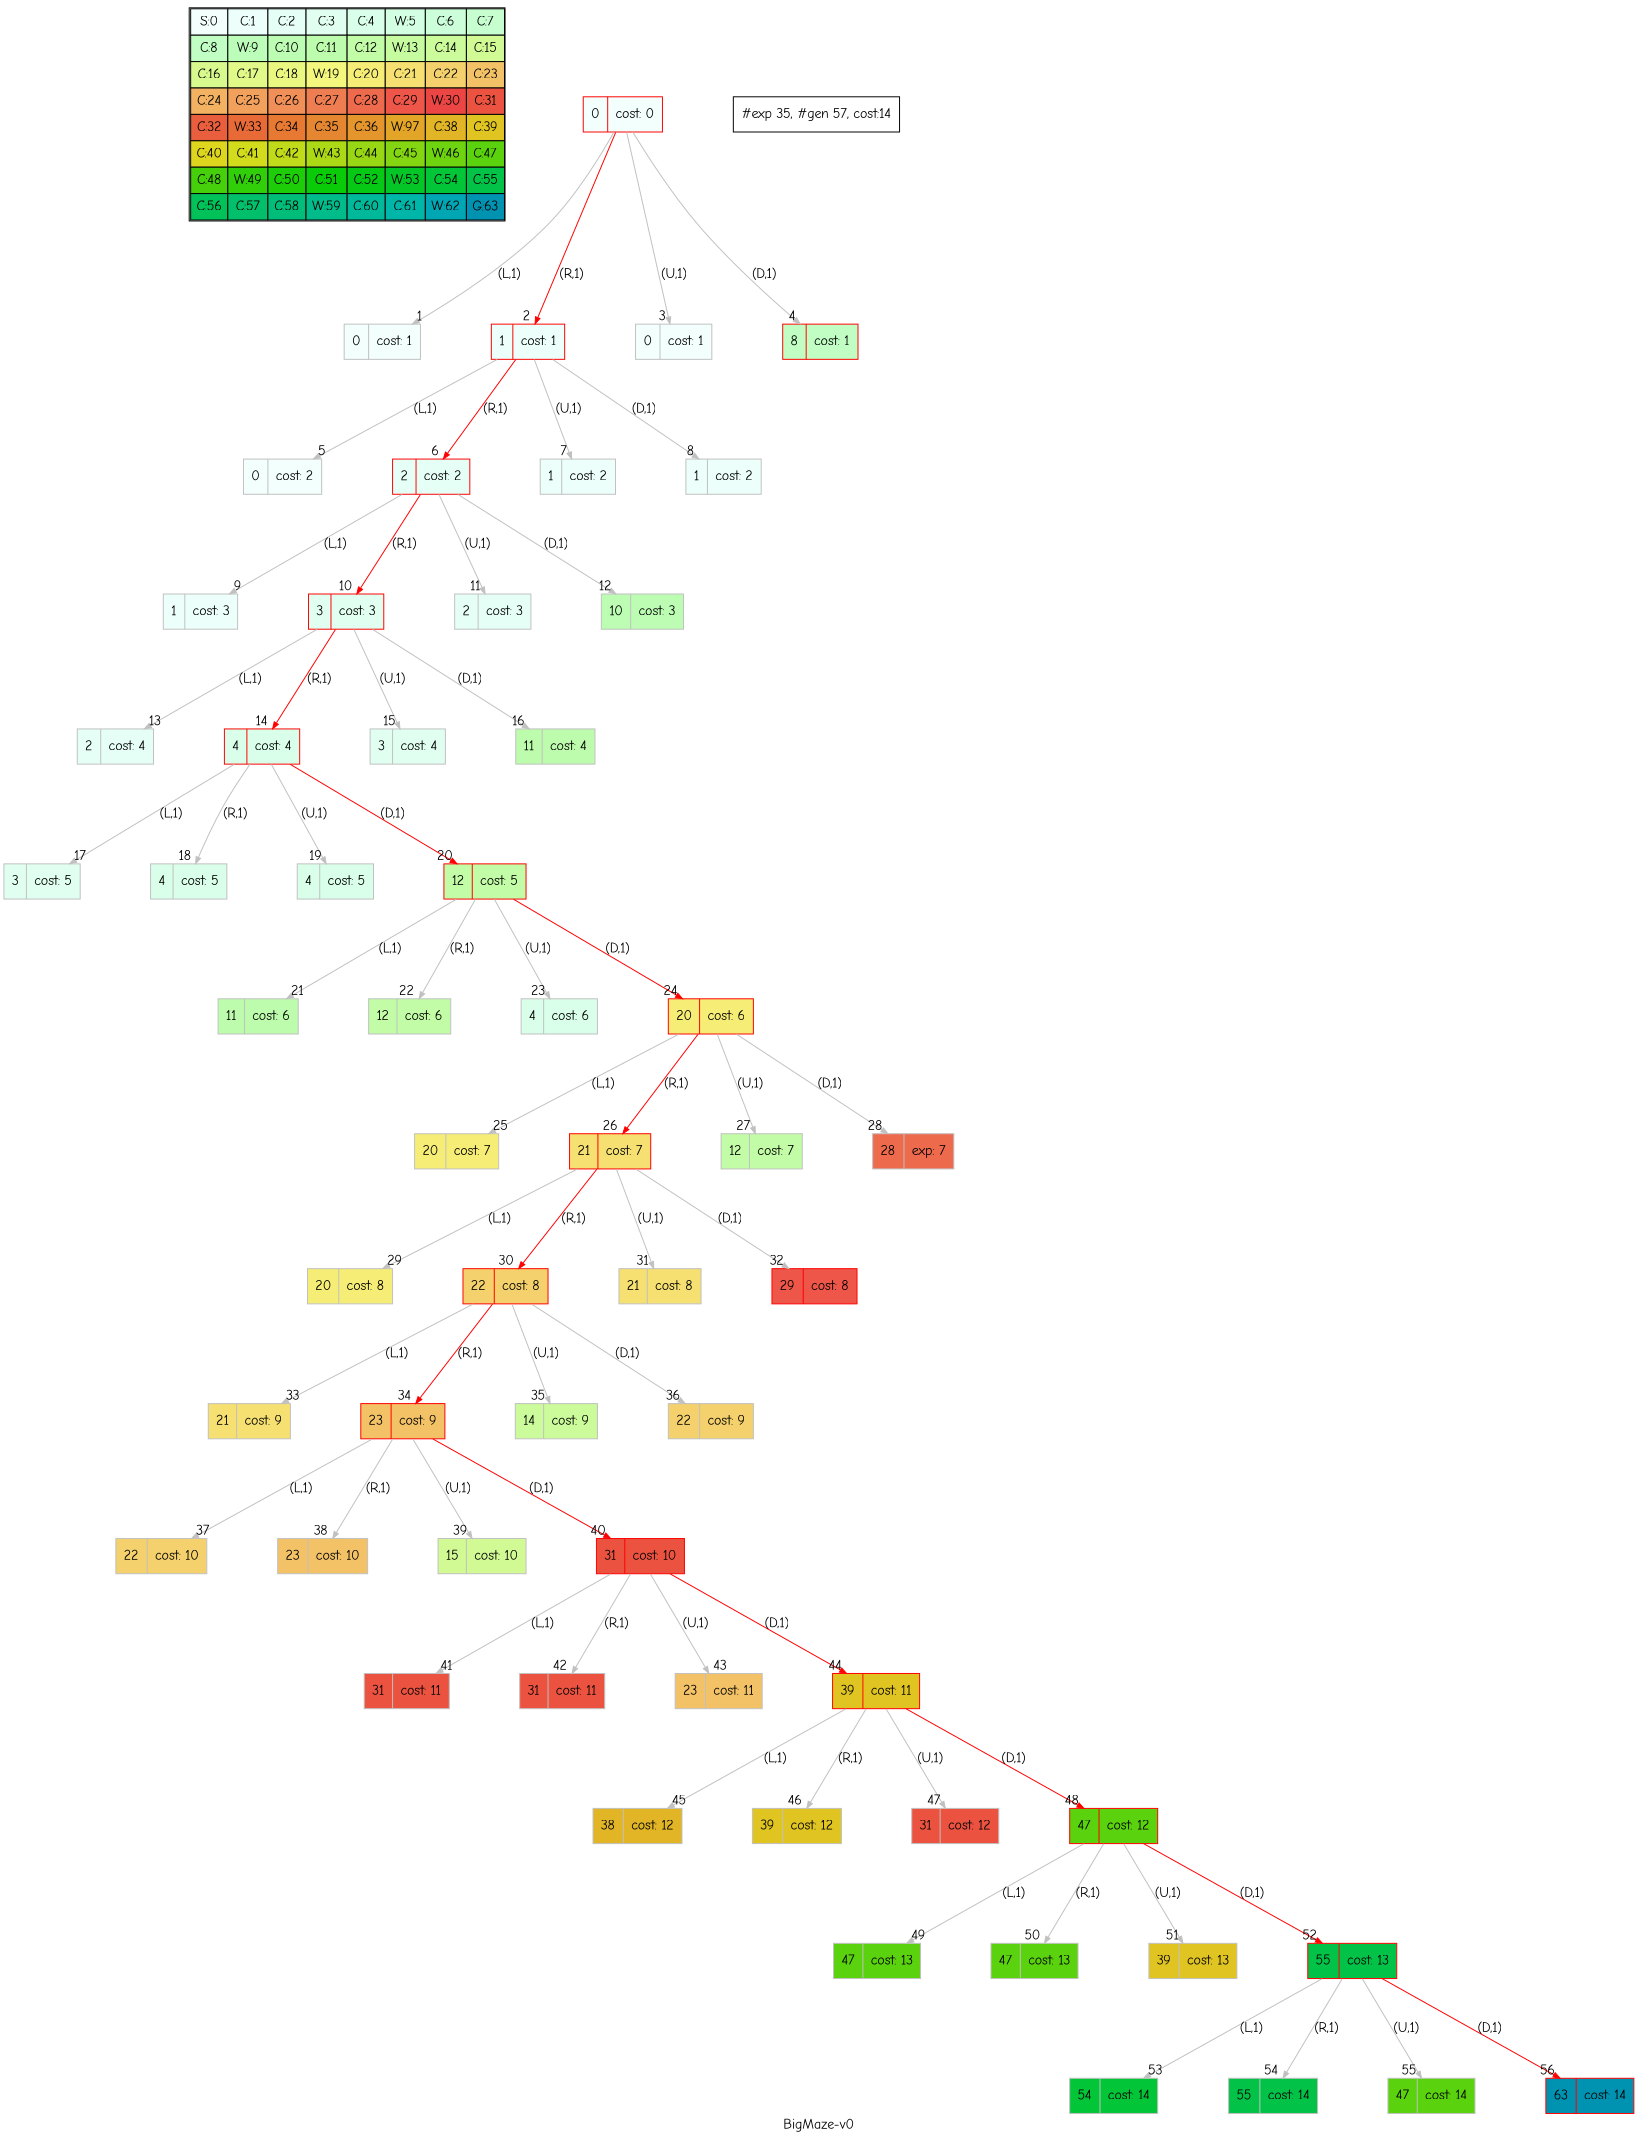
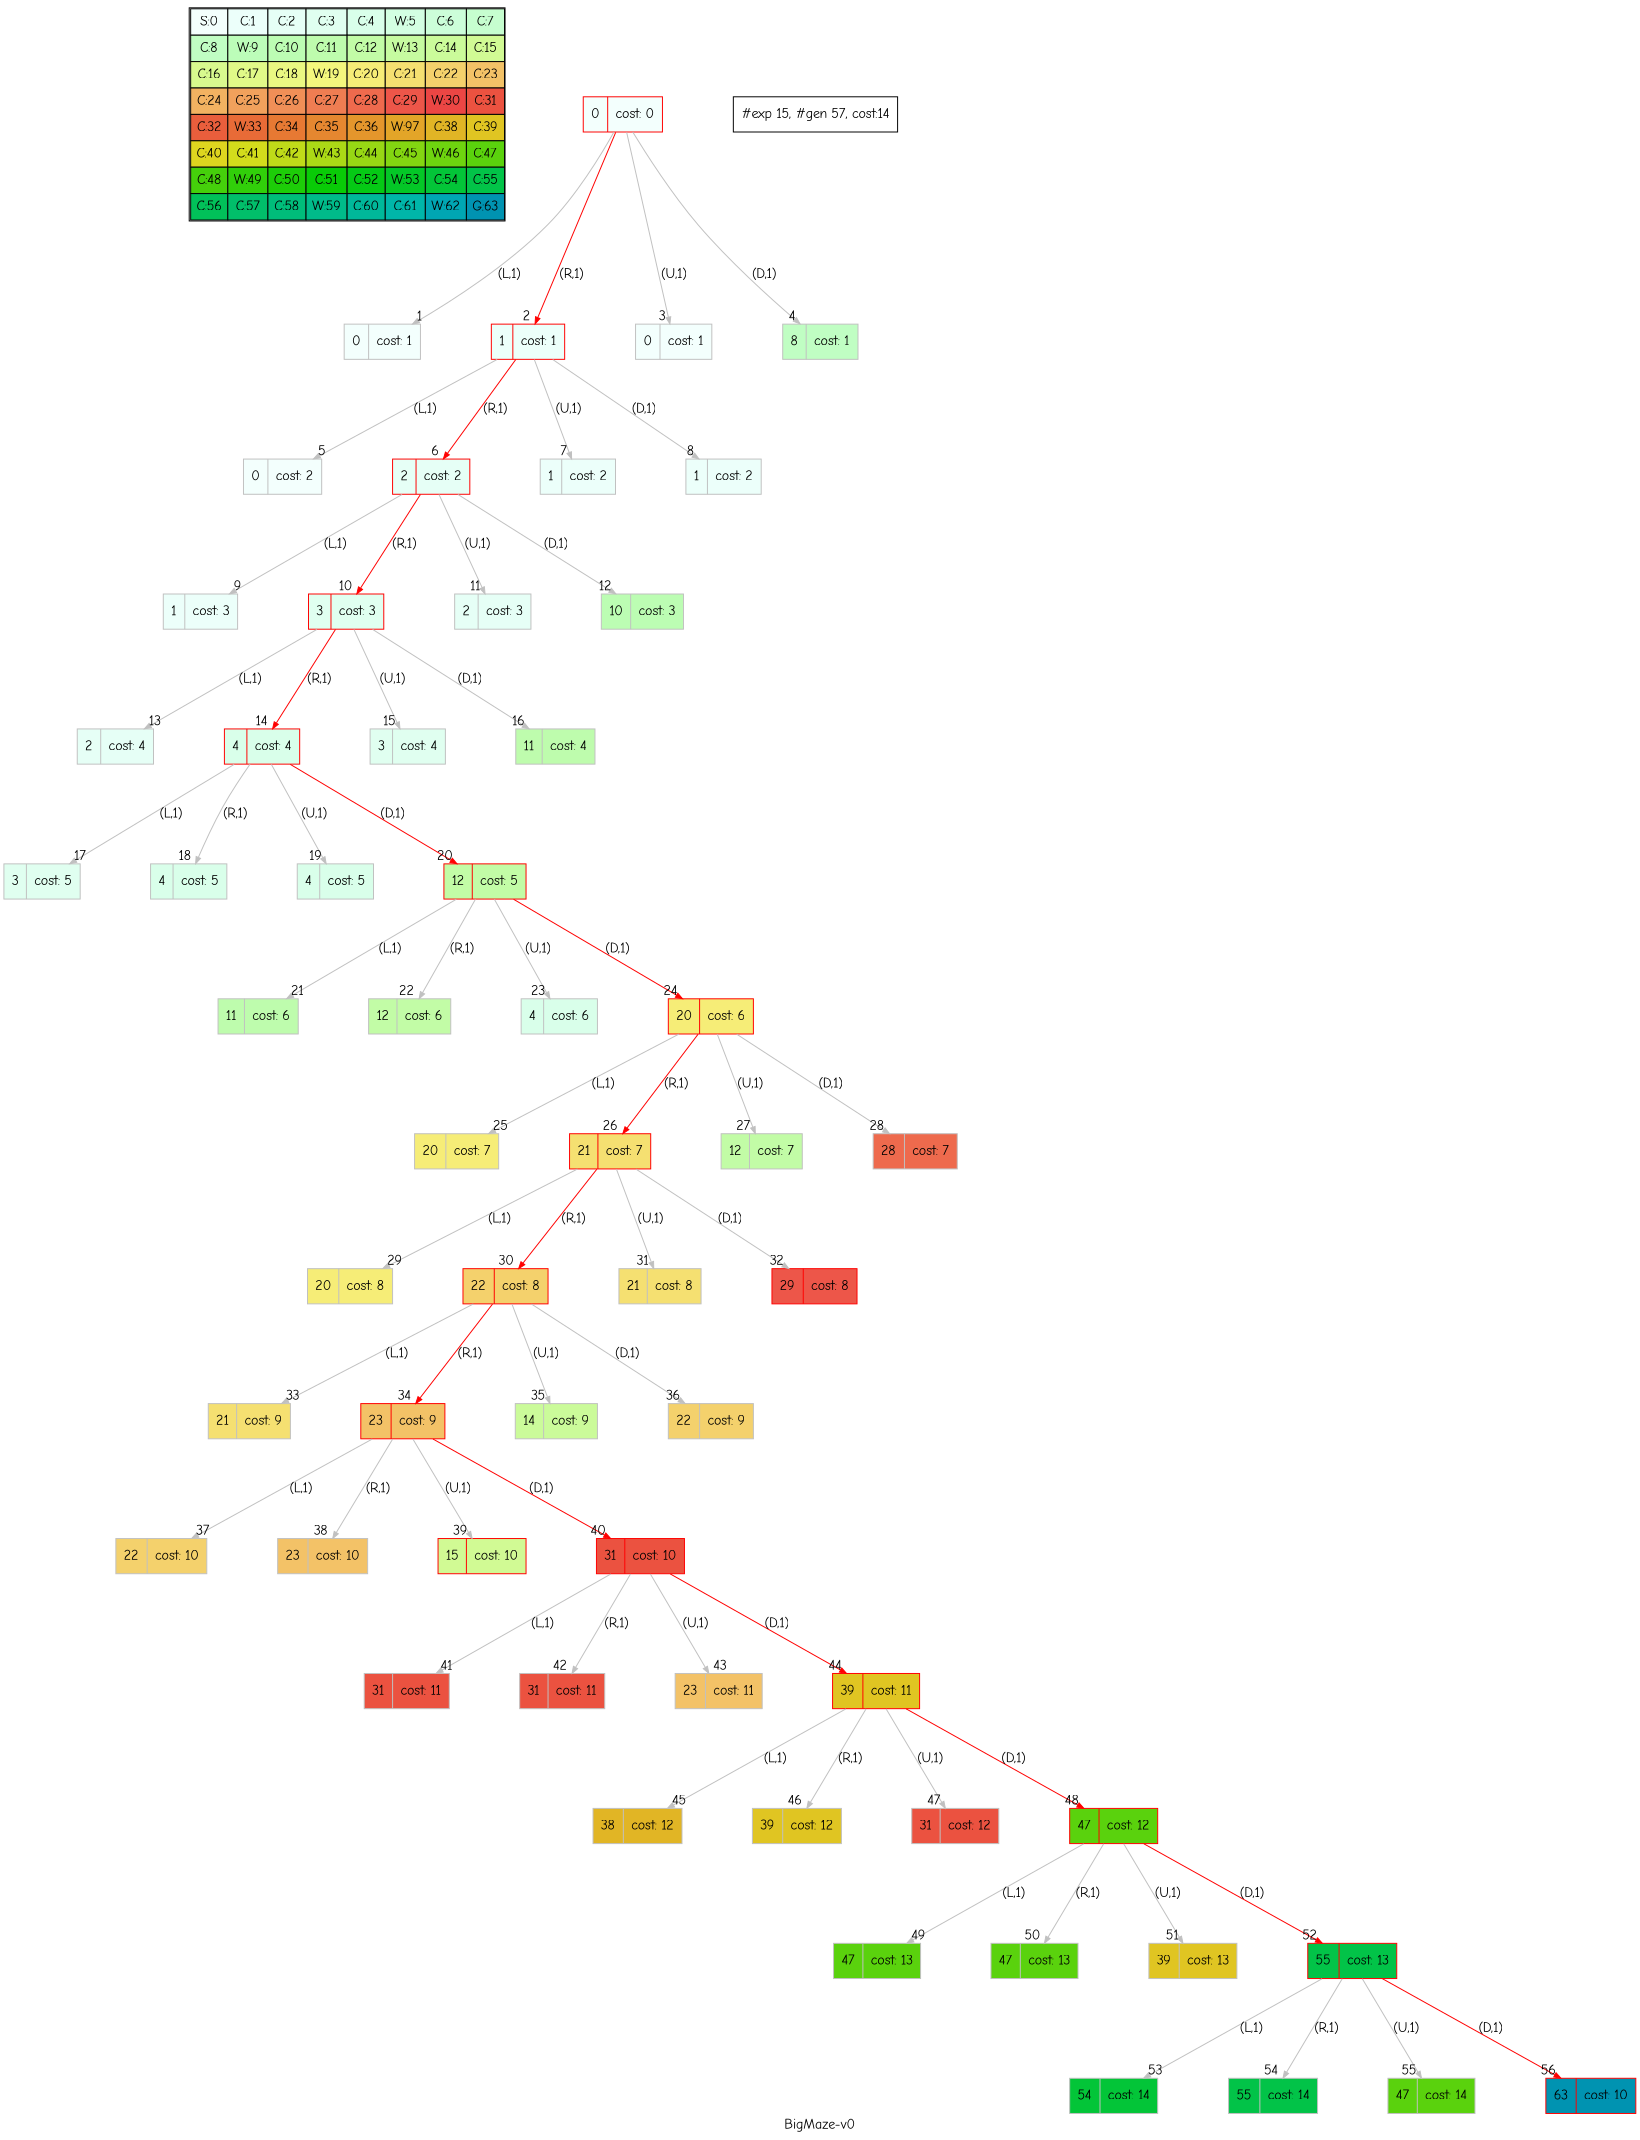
node "#exp 35, #gen 57, cost:14": label "#exp 35, #gen 57, cost:14" -> "#exp 15, #gen 57, cost:14"
node "8": color red -> grey
node "28": text "exp: 7" -> "cost: 7"
node "15": color grey -> red
node "63": text "cost: 14" -> "cost: 10"
